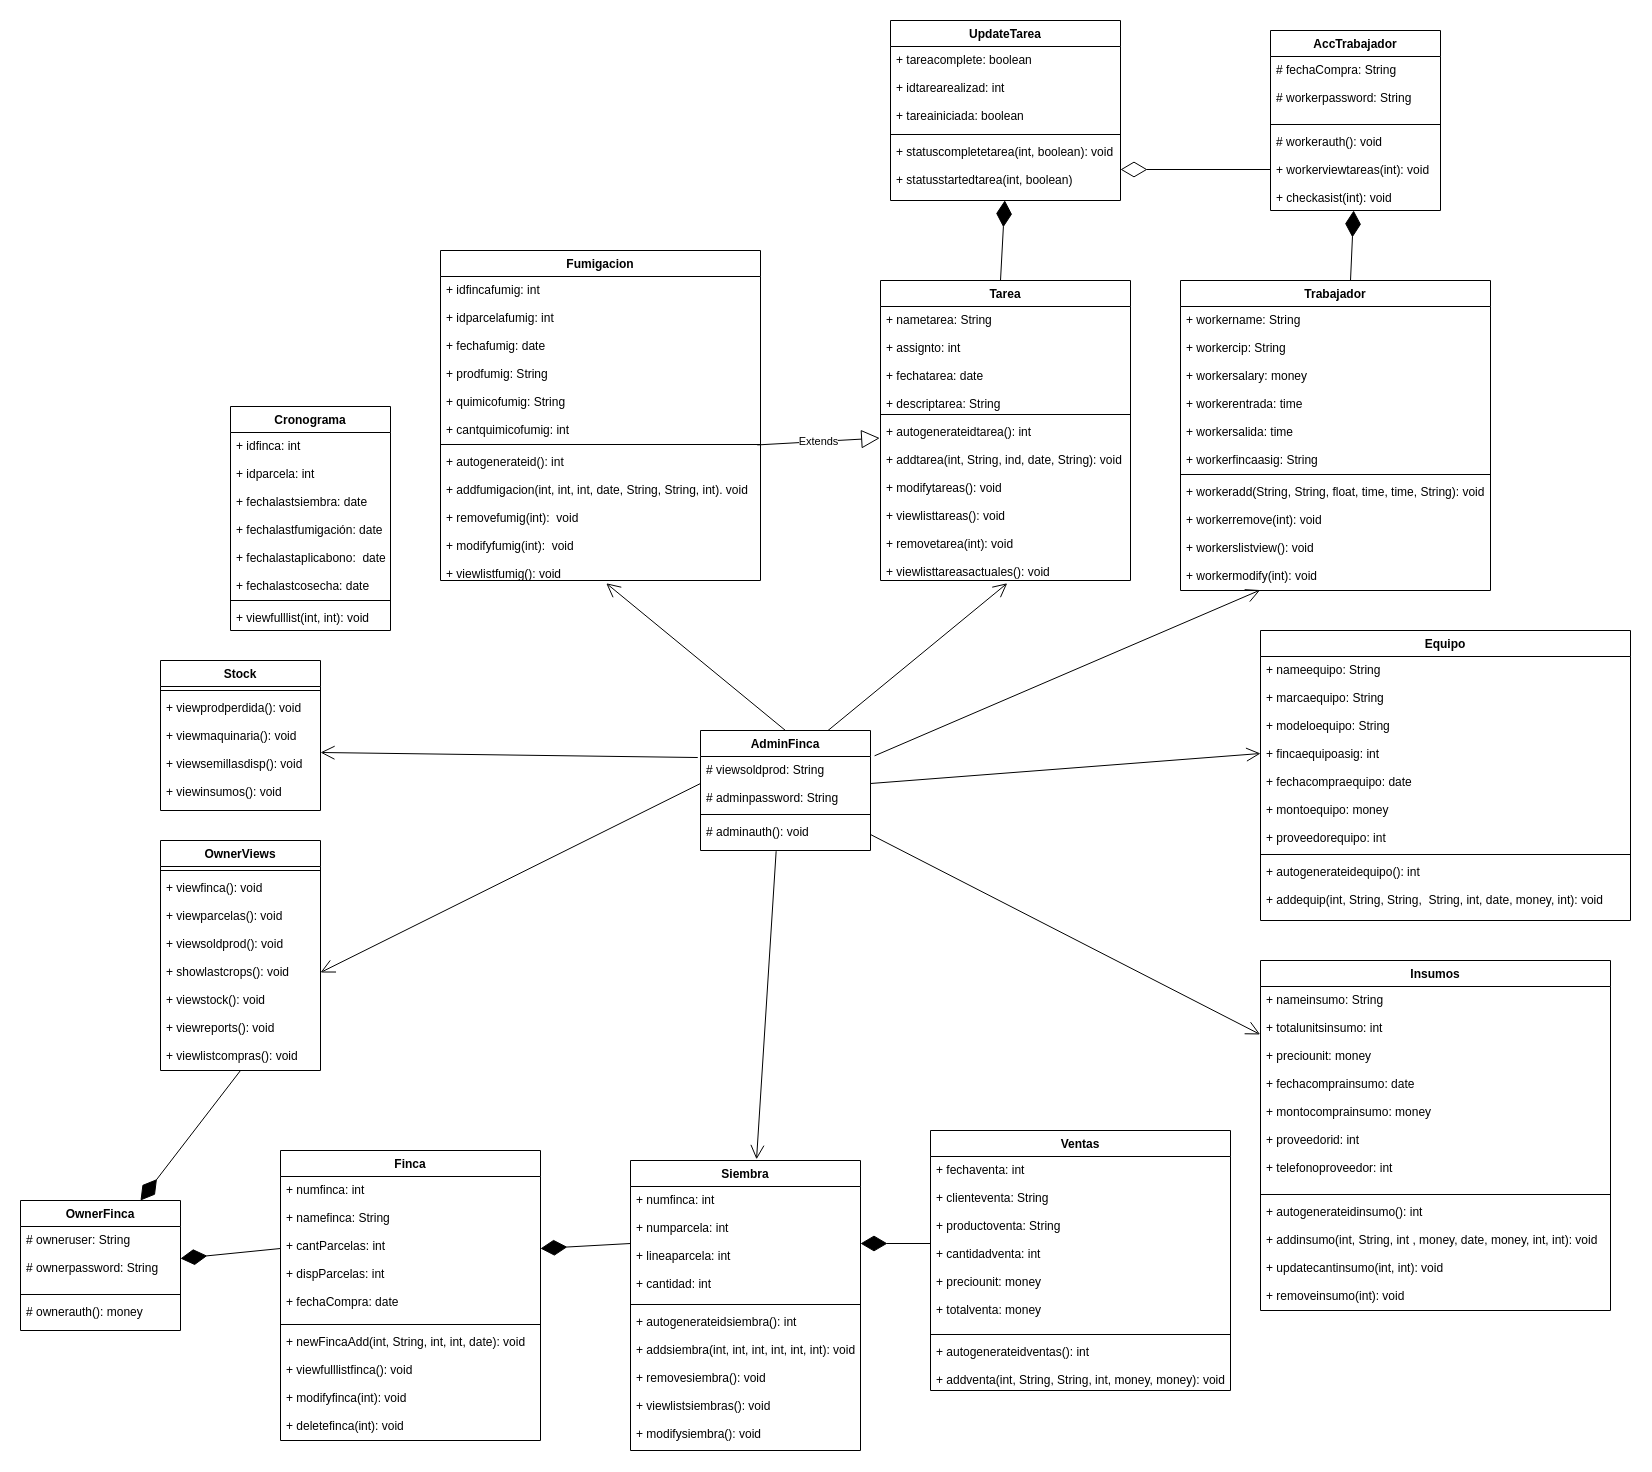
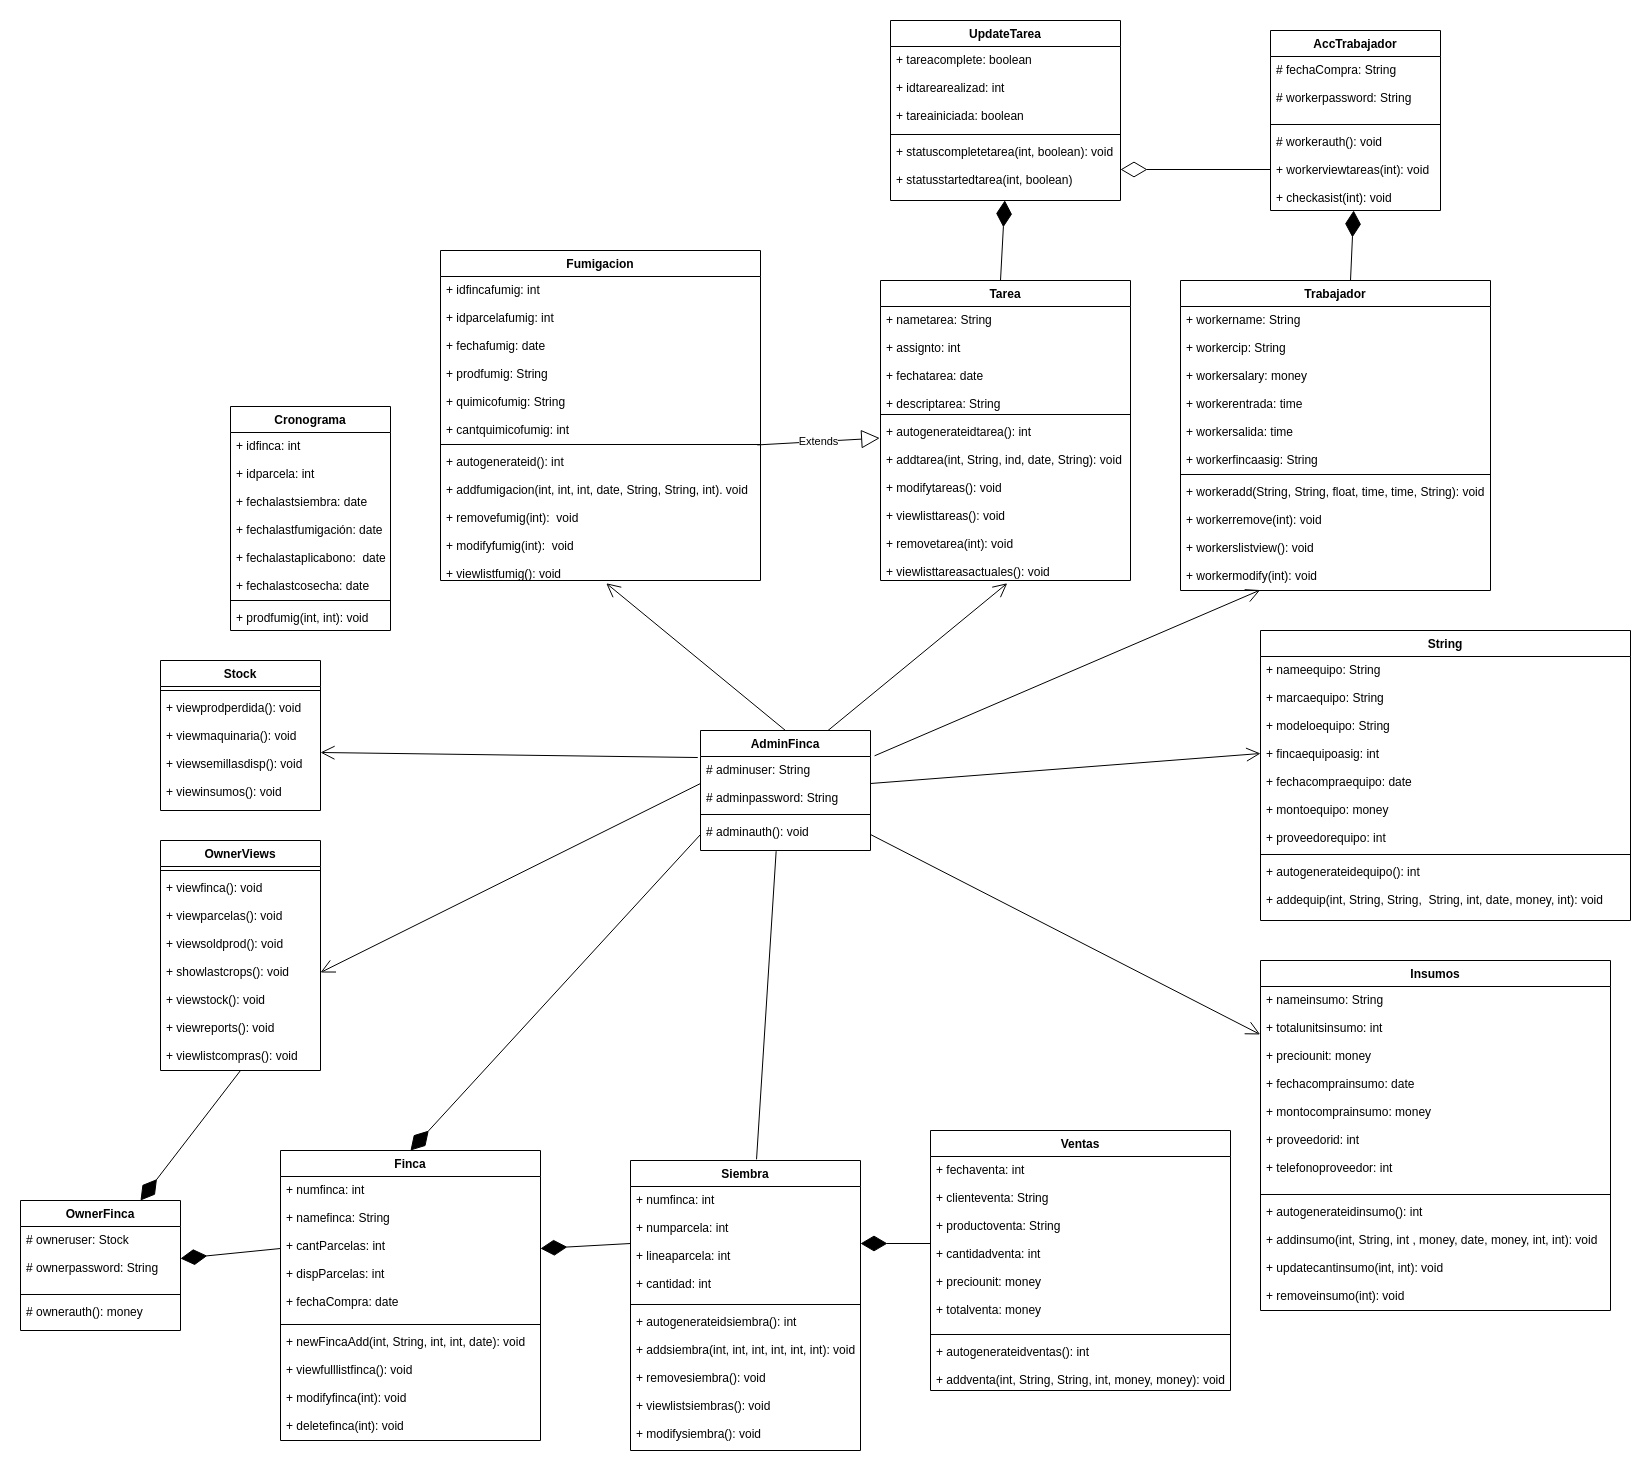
node "+ viewfulllist(int, int): void": label "+ viewfulllist(int, int): void" -> "+ prodfumig(int, int): void"
node "Equipo": label "Equipo" -> "String"
node "# viewsoldprod: String # adminpassword: String": label "# viewsoldprod: String # adminpassword: String" -> "# adminuser: String # adminpassword: String"
edge "# adminauth(): void" -> "Finca": added
edge "# adminauth(): void" -> "Siembra": arrowhead open -> none
node "# owneruser: String # ownerpassword: String": label "# owneruser: String # ownerpassword: String" -> "# owneruser: Stock # ownerpassword: String"
